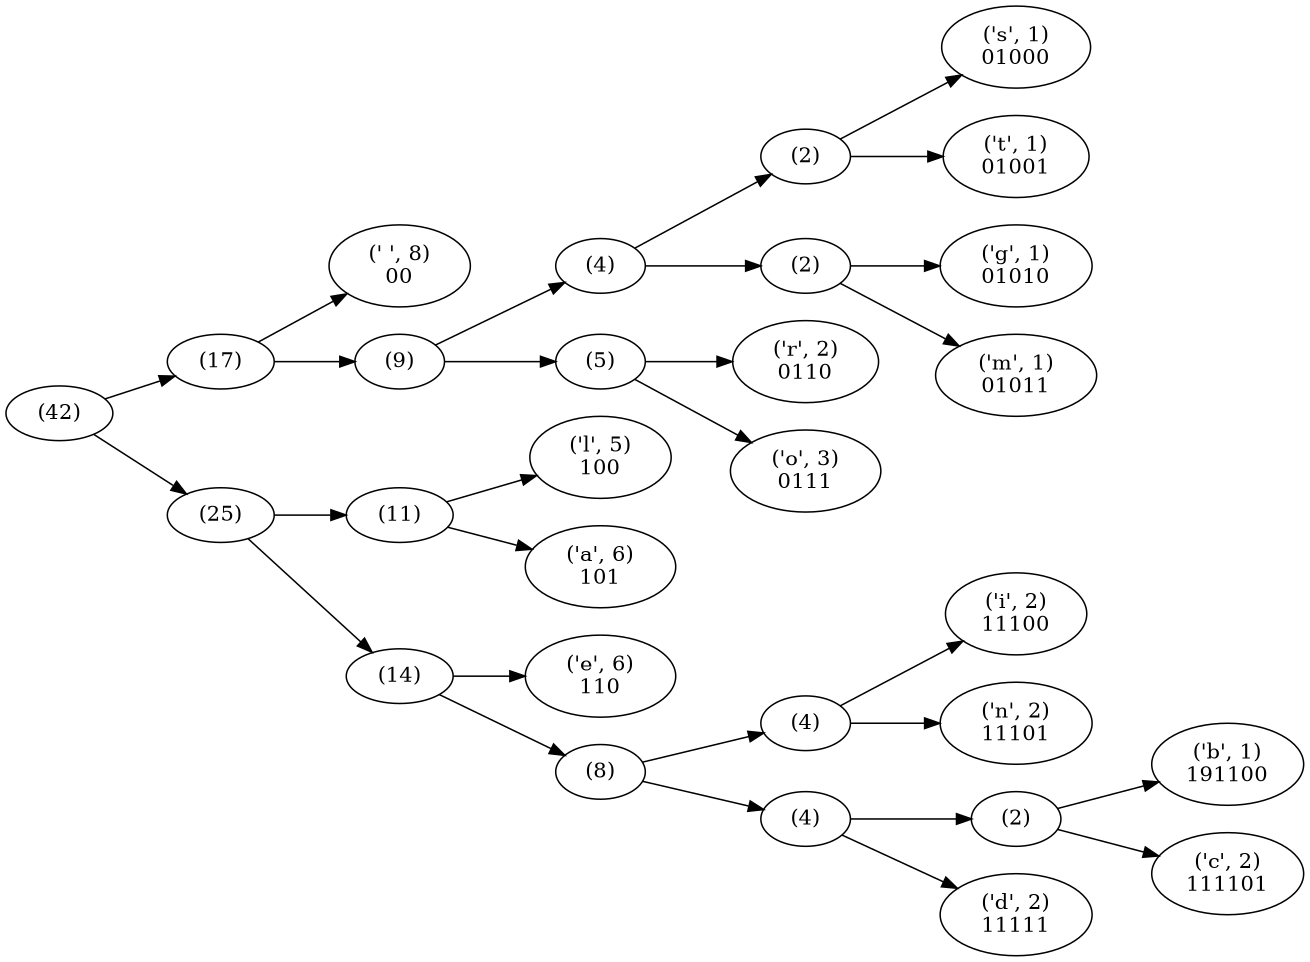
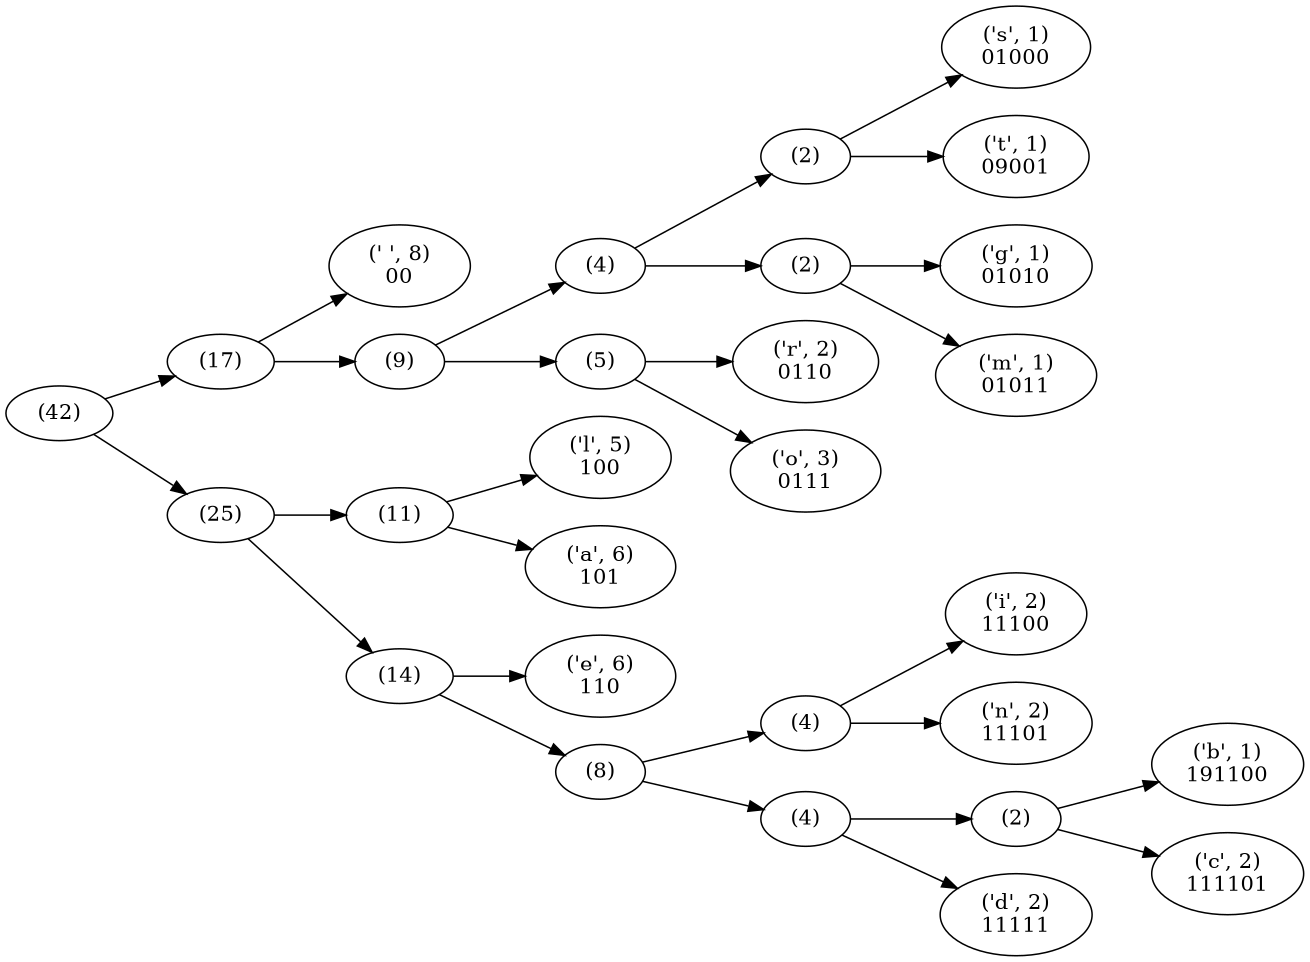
node "('t', 1) 01001": label "('t', 1) 01001" -> "('t', 1) 09001"
